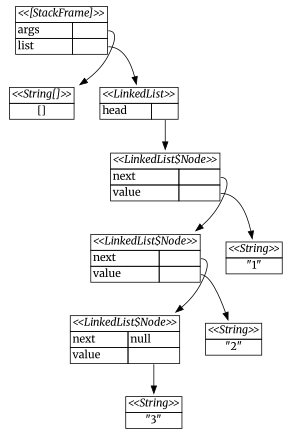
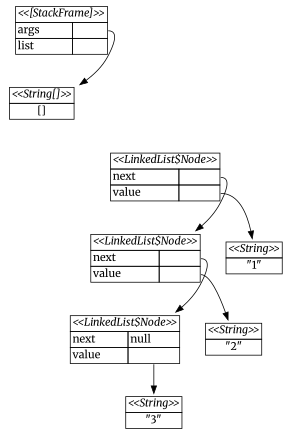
node "head": removed
